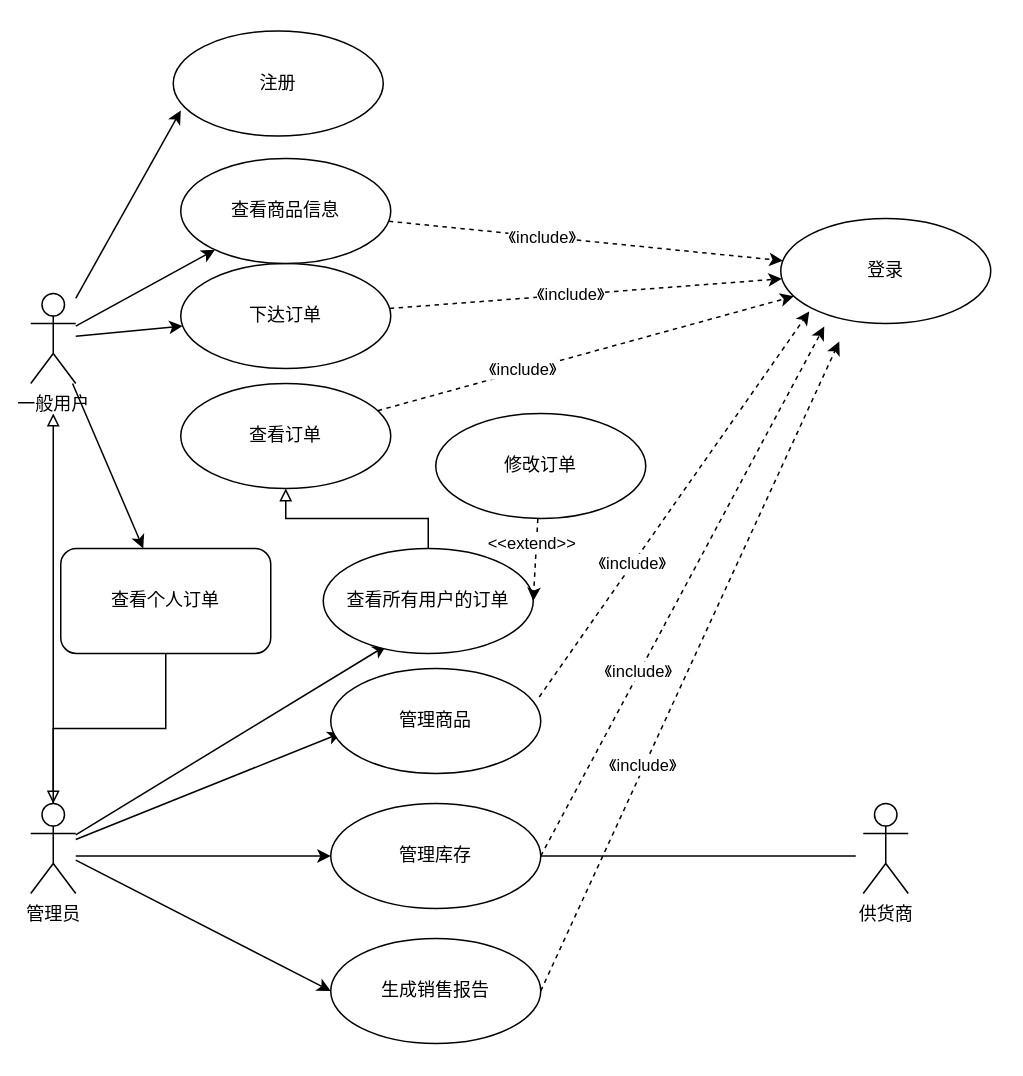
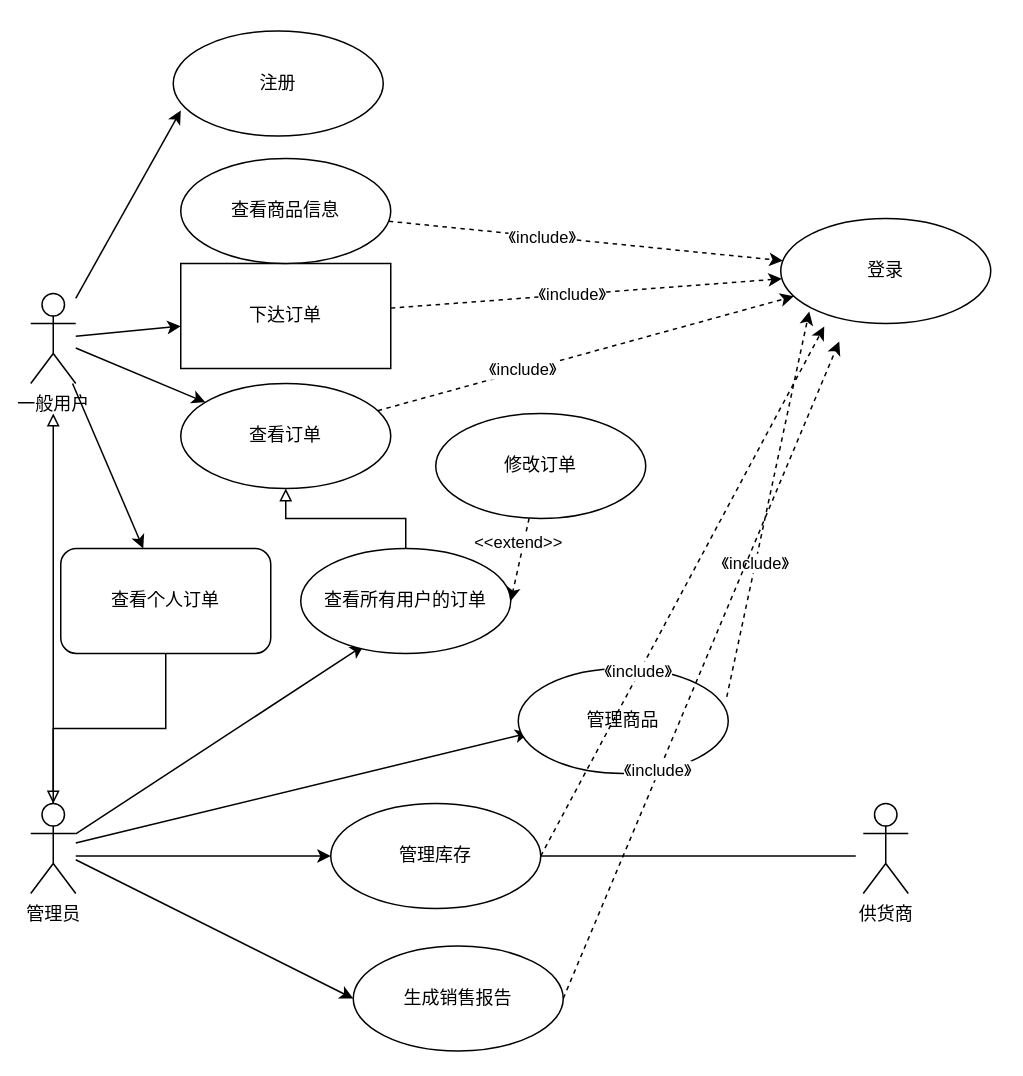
edge "一般用户" -> "查看商品信息": now "一般用户" -> "查看订单"
node "下达订单": shape ellipse -> rectangle
node "查看所有用户的订单": moved (428, 601) -> (406, 601)
node "管理商品": moved (436, 721) -> (623, 721)
node "生成销售报告": moved (436, 991) -> (458, 998)
